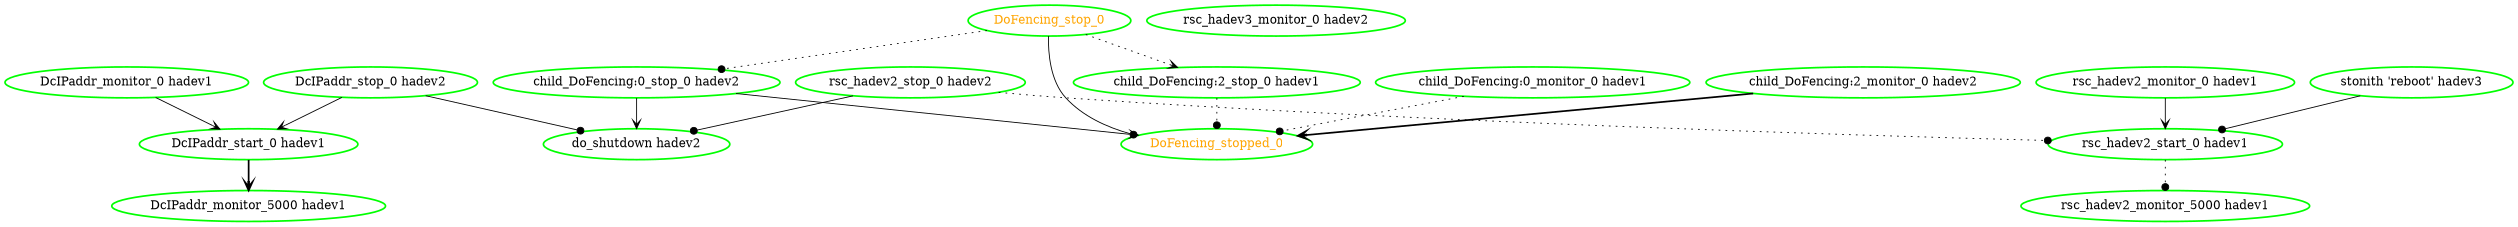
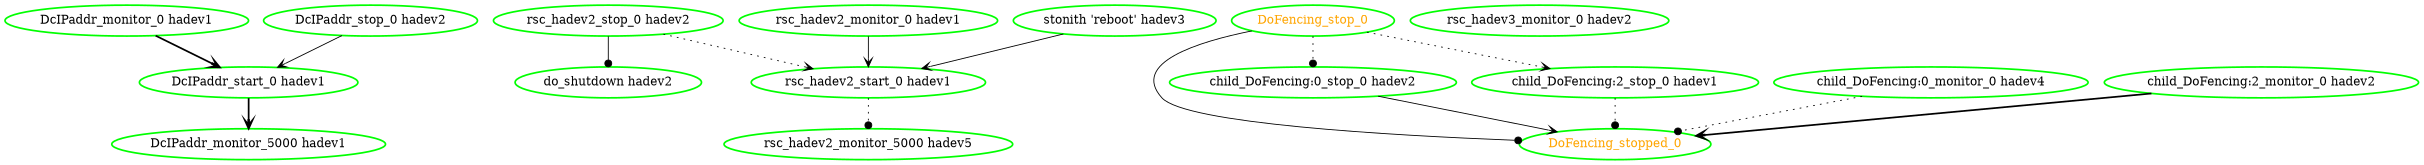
node "child_DoFencing:0_monitor_0 hadev1": label "child_DoFencing:0_monitor_0 hadev1" -> "child_DoFencing:0_monitor_0 hadev4"
edge "child_DoFencing:0_stop_0 hadev2" -> "do_shutdown hadev2": removed
edge "DcIPaddr_monitor_0 hadev1" -> "DcIPaddr_start_0 hadev1": style solid -> bold
edge "stonith 'reboot' hadev3" -> "rsc_hadev2_start_0 hadev1": arrowhead dot -> vee
edge "DcIPaddr_stop_0 hadev2" -> "do_shutdown hadev2": removed
edge "rsc_hadev2_stop_0 hadev2" -> "rsc_hadev2_start_0 hadev1": arrowhead dot -> vee
node "rsc_hadev2_monitor_5000 hadev1": label "rsc_hadev2_monitor_5000 hadev1" -> "rsc_hadev2_monitor_5000 hadev5"
